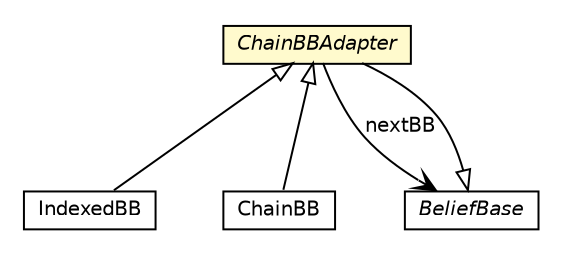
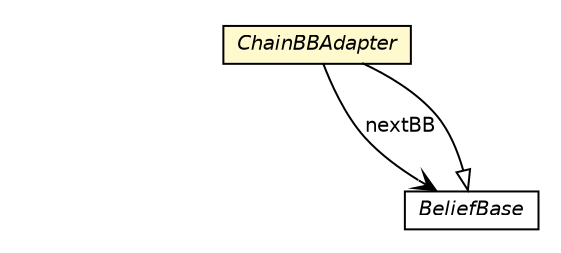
node "IndexedBB": removed
node "ChainBB": removed
